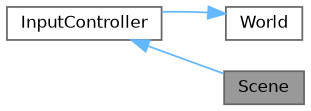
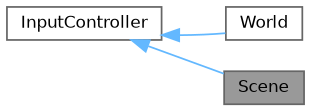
edge "InputController" -> "World": reversed
